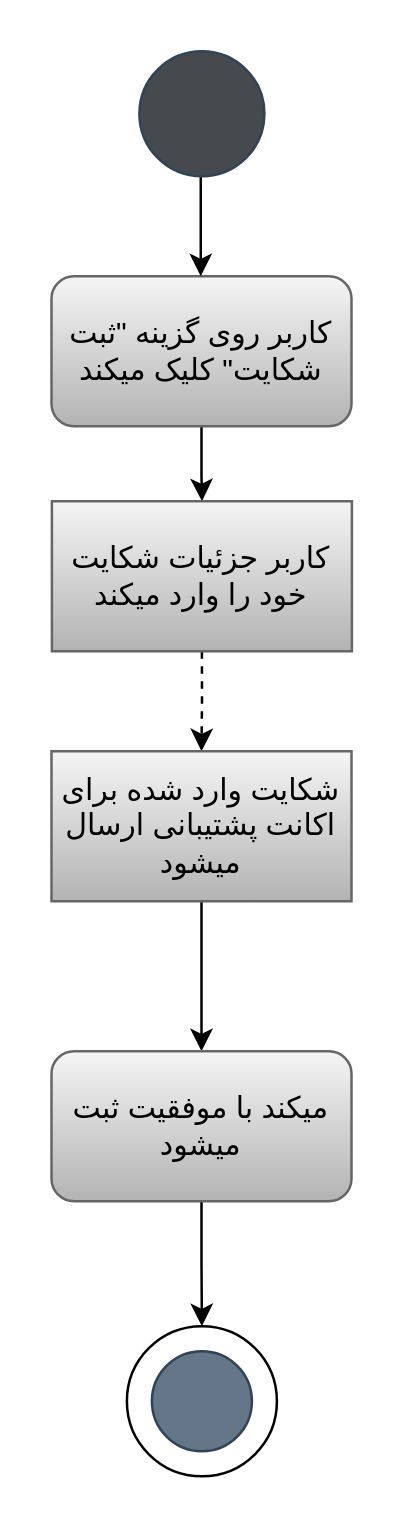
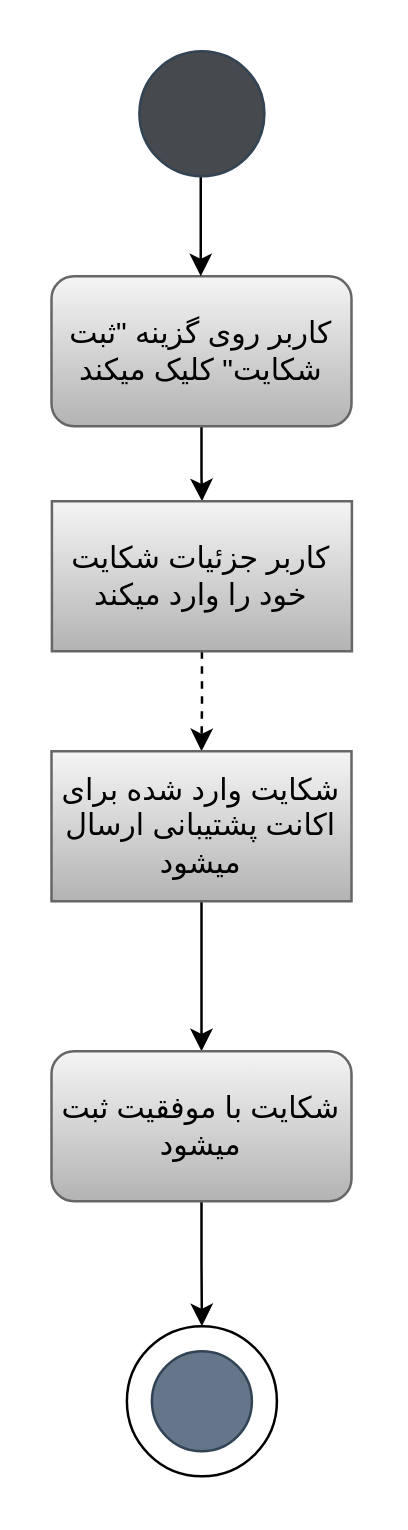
node "میکند با موفقیت ثبت میشود": label "میکند با موفقیت ثبت میشود" -> "شکایت با موفقیت ثبت میشود"
